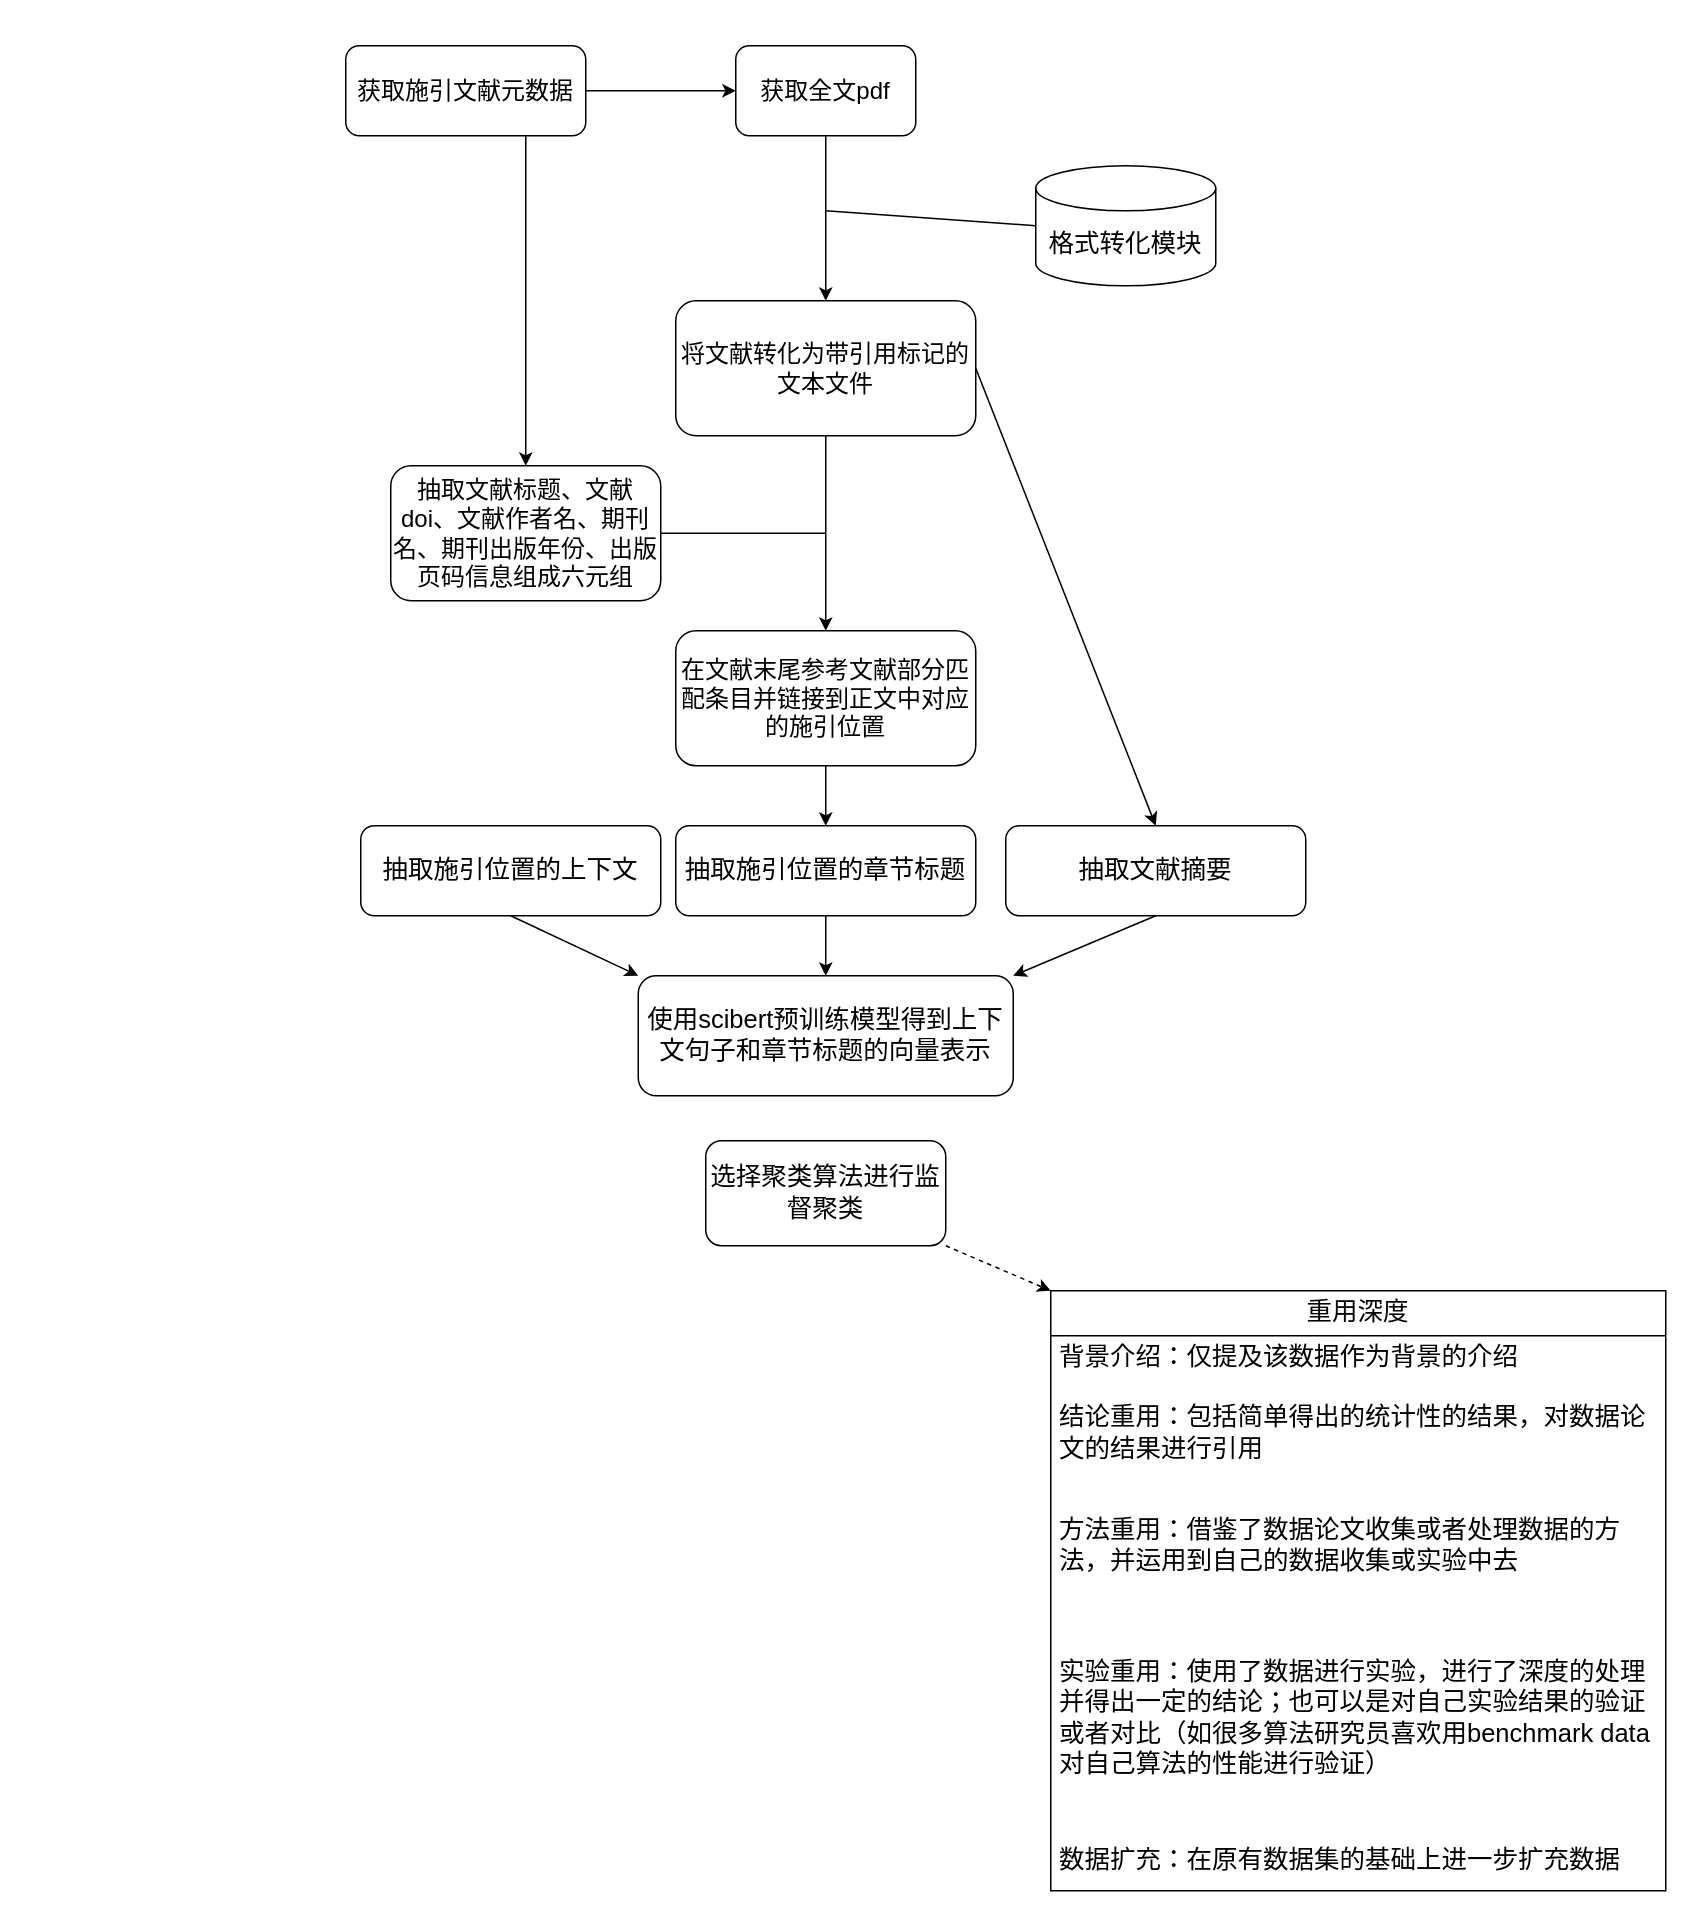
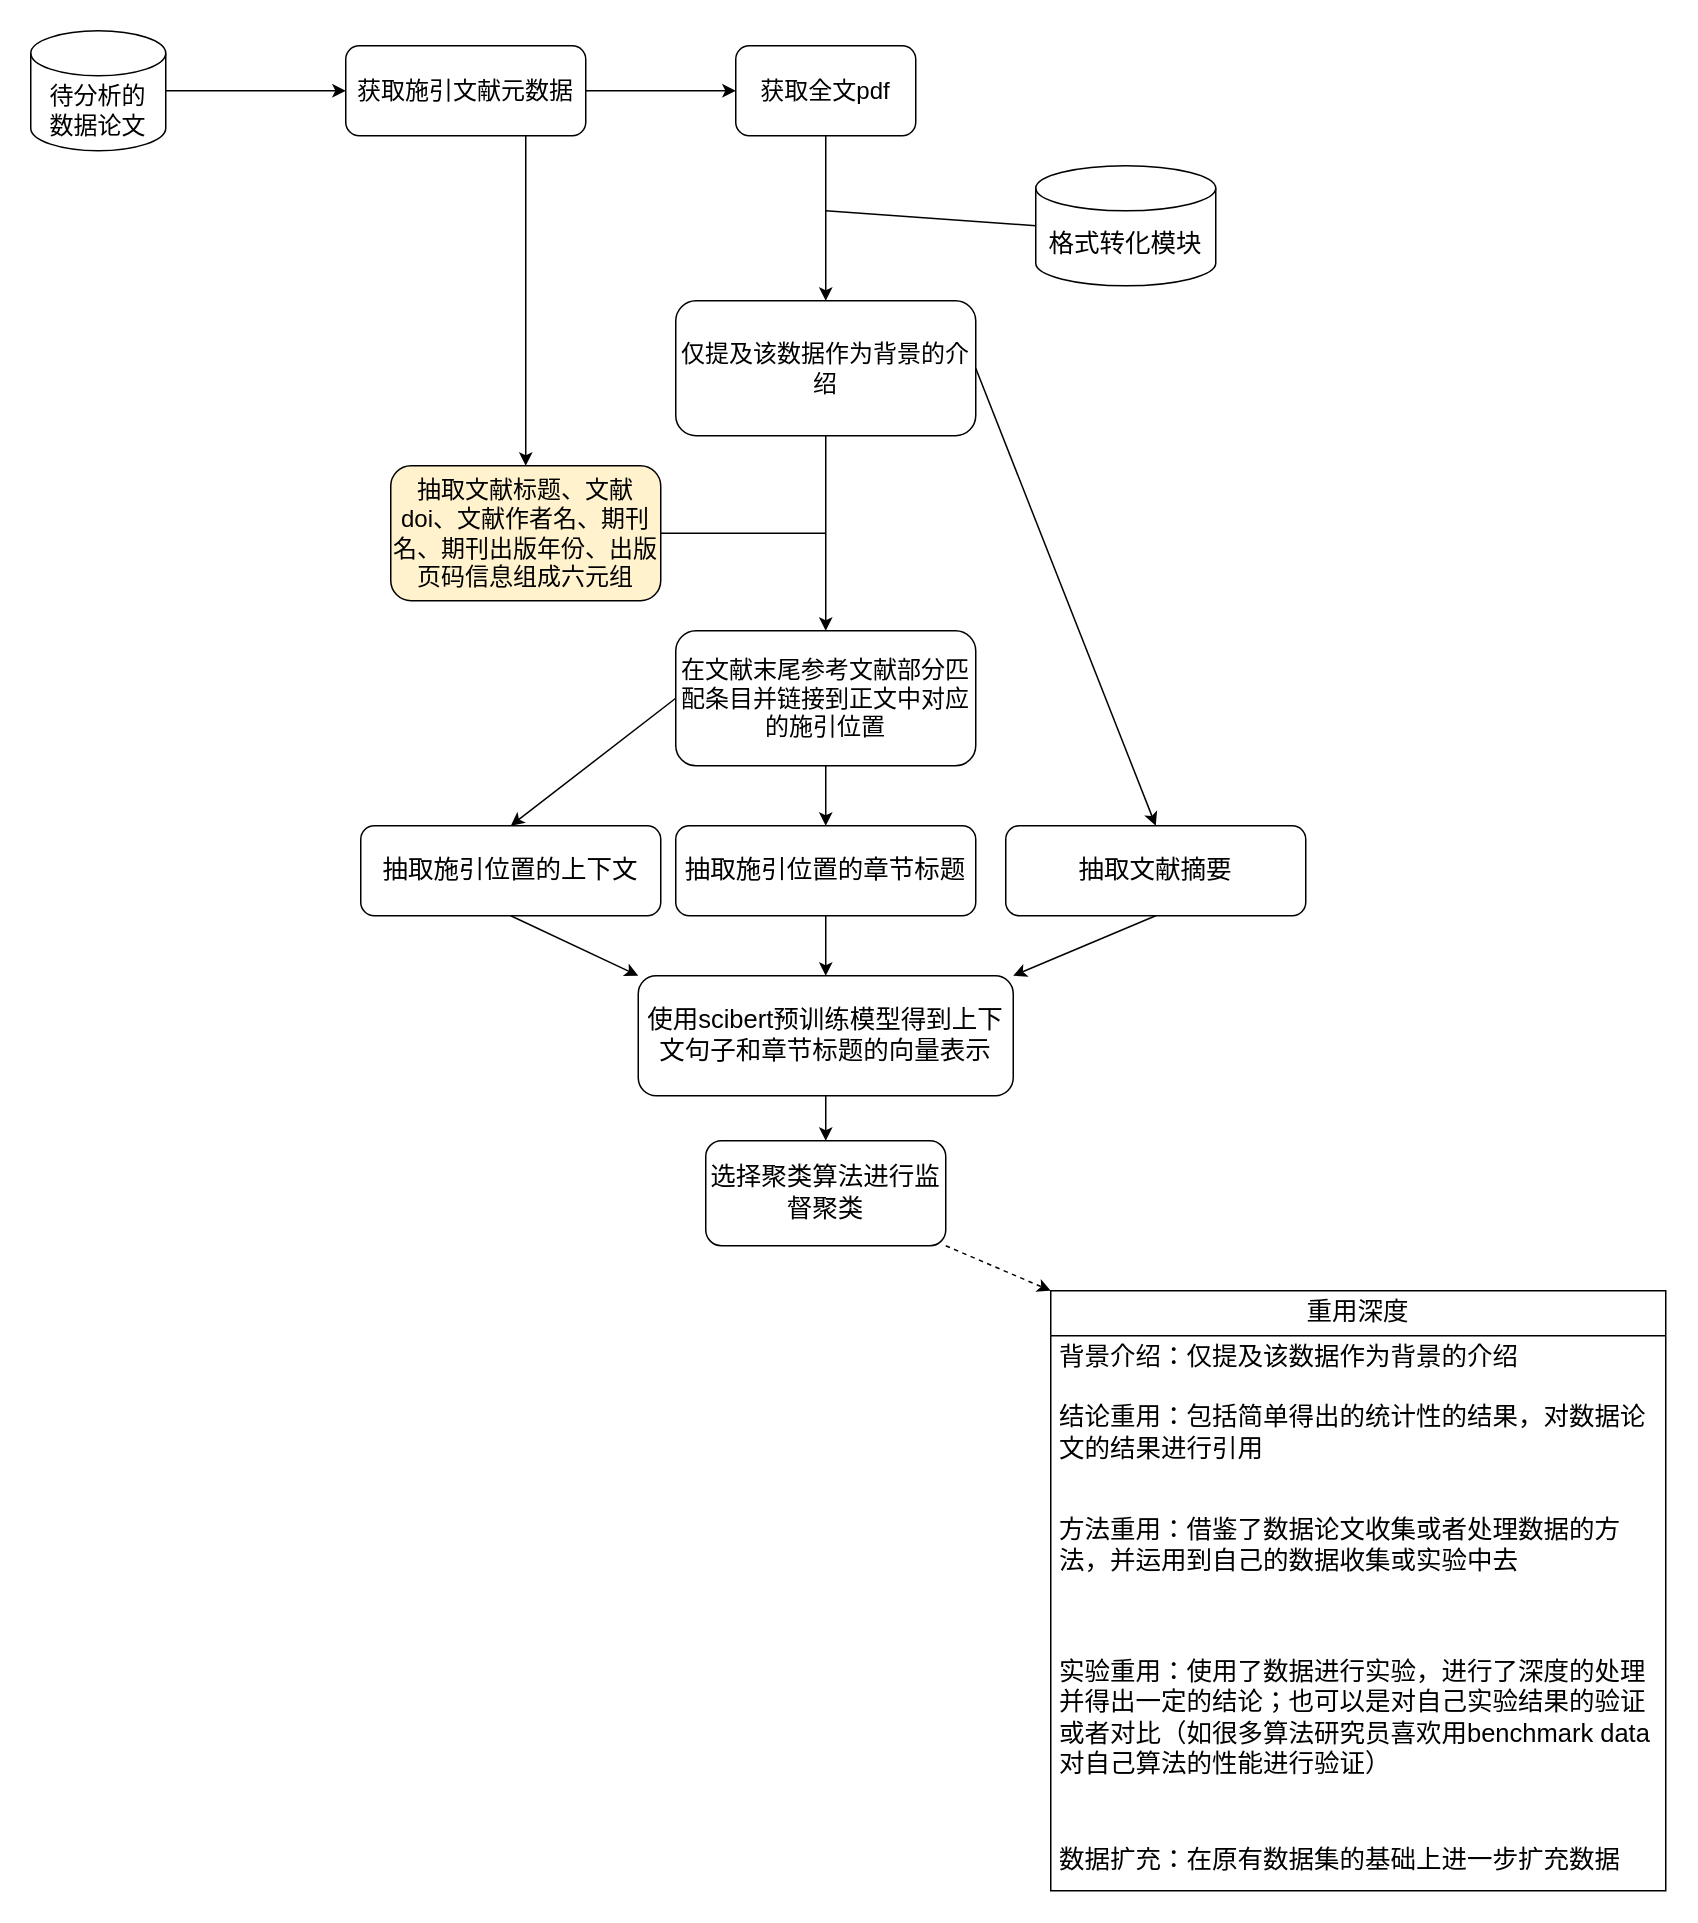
node "待分析的 数据论文": added
edge "待分析的 数据论文" -> "获取施引文献元数据": added
node "将文献转化为带引用标记的文本文件": label "将文献转化为带引用标记的文本文件" -> "仅提及该数据作为背景的介绍"
node "抽取文献标题、文献doi、文献作者名、期刊名、期刊出版年份、出版页码信息组成六元组": fillcolor #ffffff -> #fff2cc
edge "在文献末尾参考文献部分匹配条目并链接到正文中对应的施引位置" -> "抽取施引位置的上下文": added
edge "使用scibert预训练模型得到上下文句子和章节标题的向量表示" -> "选择聚类算法进行监督聚类": added
